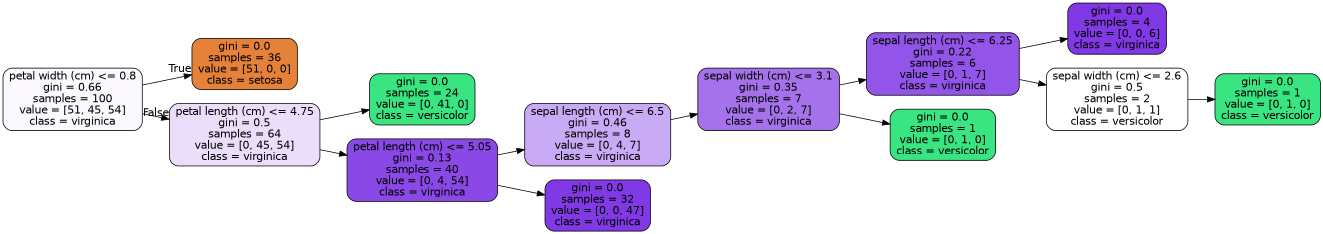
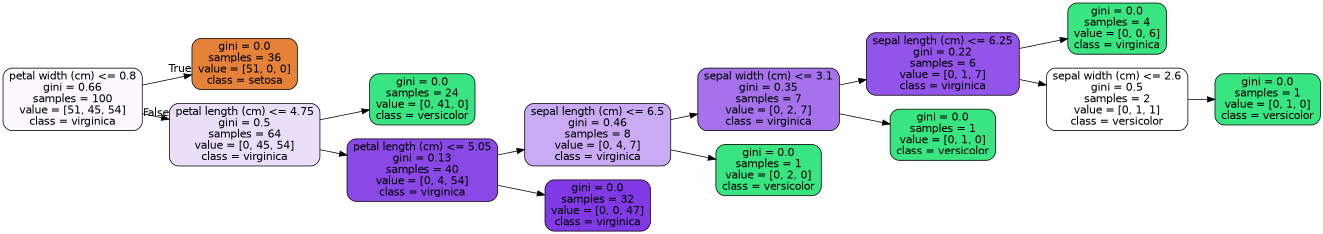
node "gini = 0.0 samples = 4 value = [0, 0, 6] class = virginica": fillcolor #8139e5 -> #39e581
node "gini = 0.0 samples = 1 value = [0, 2, 0] class = versicolor": added
